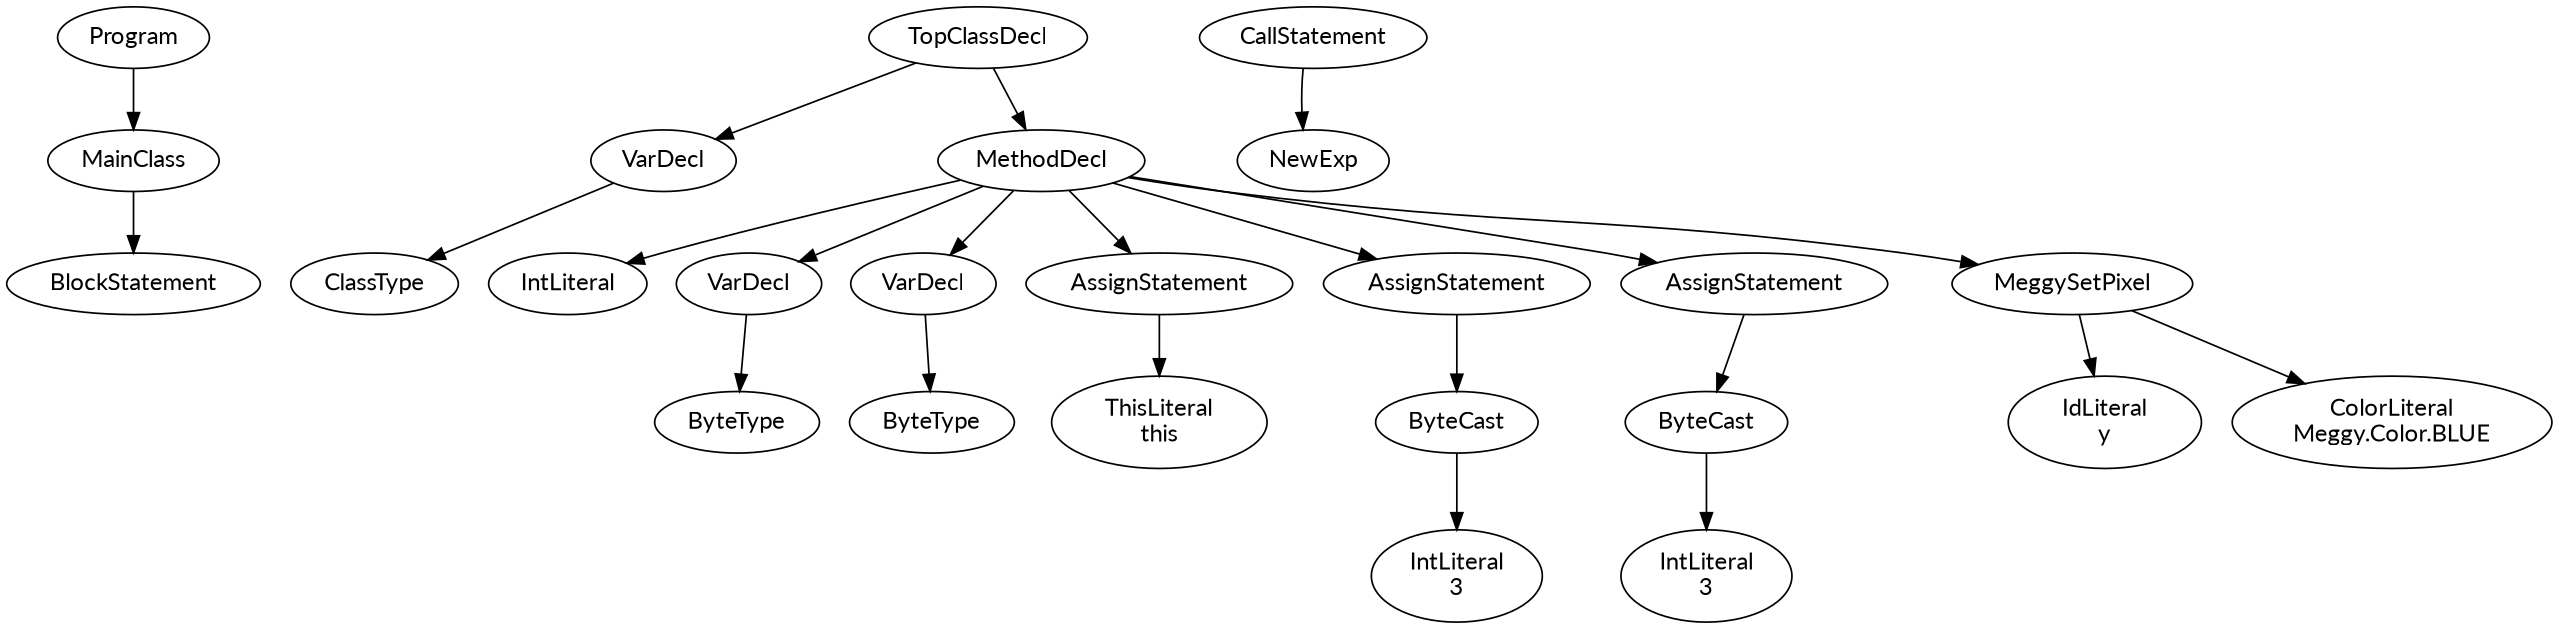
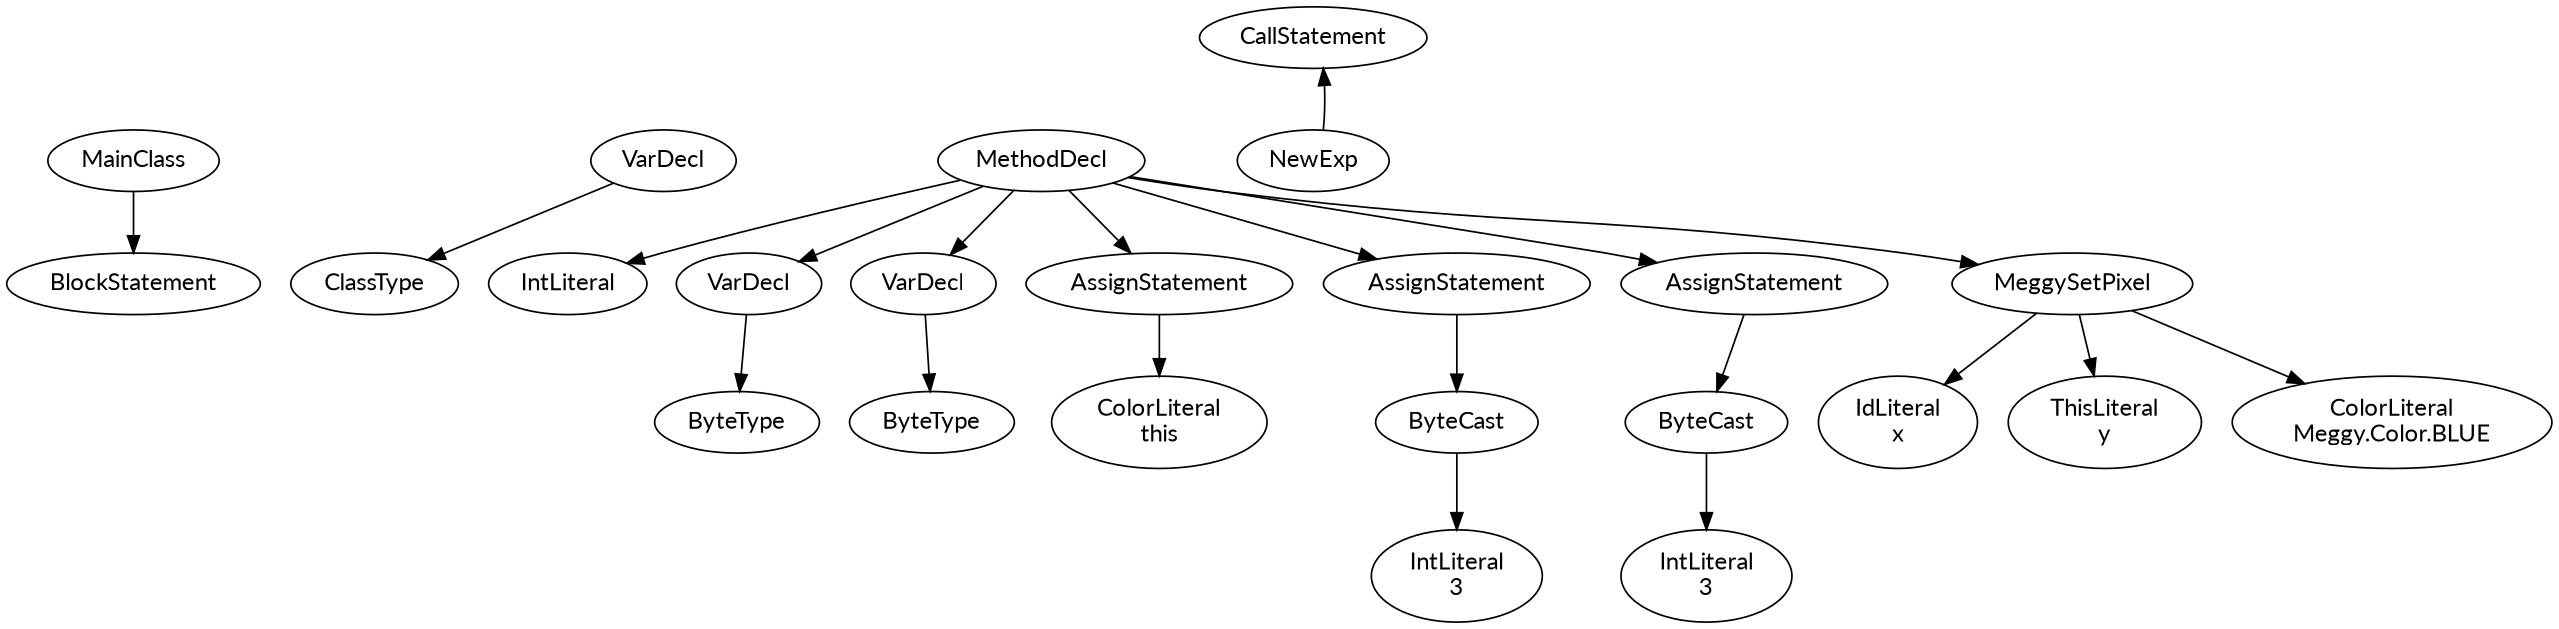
node "Program": removed
node "TopClassDecl": removed
edge "CallStatement" -> "NewExp": reversed
node "ThisLiteral this": label "ThisLiteral this" -> "ColorLiteral this"
node "IdLiteral x": added
node "IdLiteral y": label "IdLiteral y" -> "ThisLiteral y"
